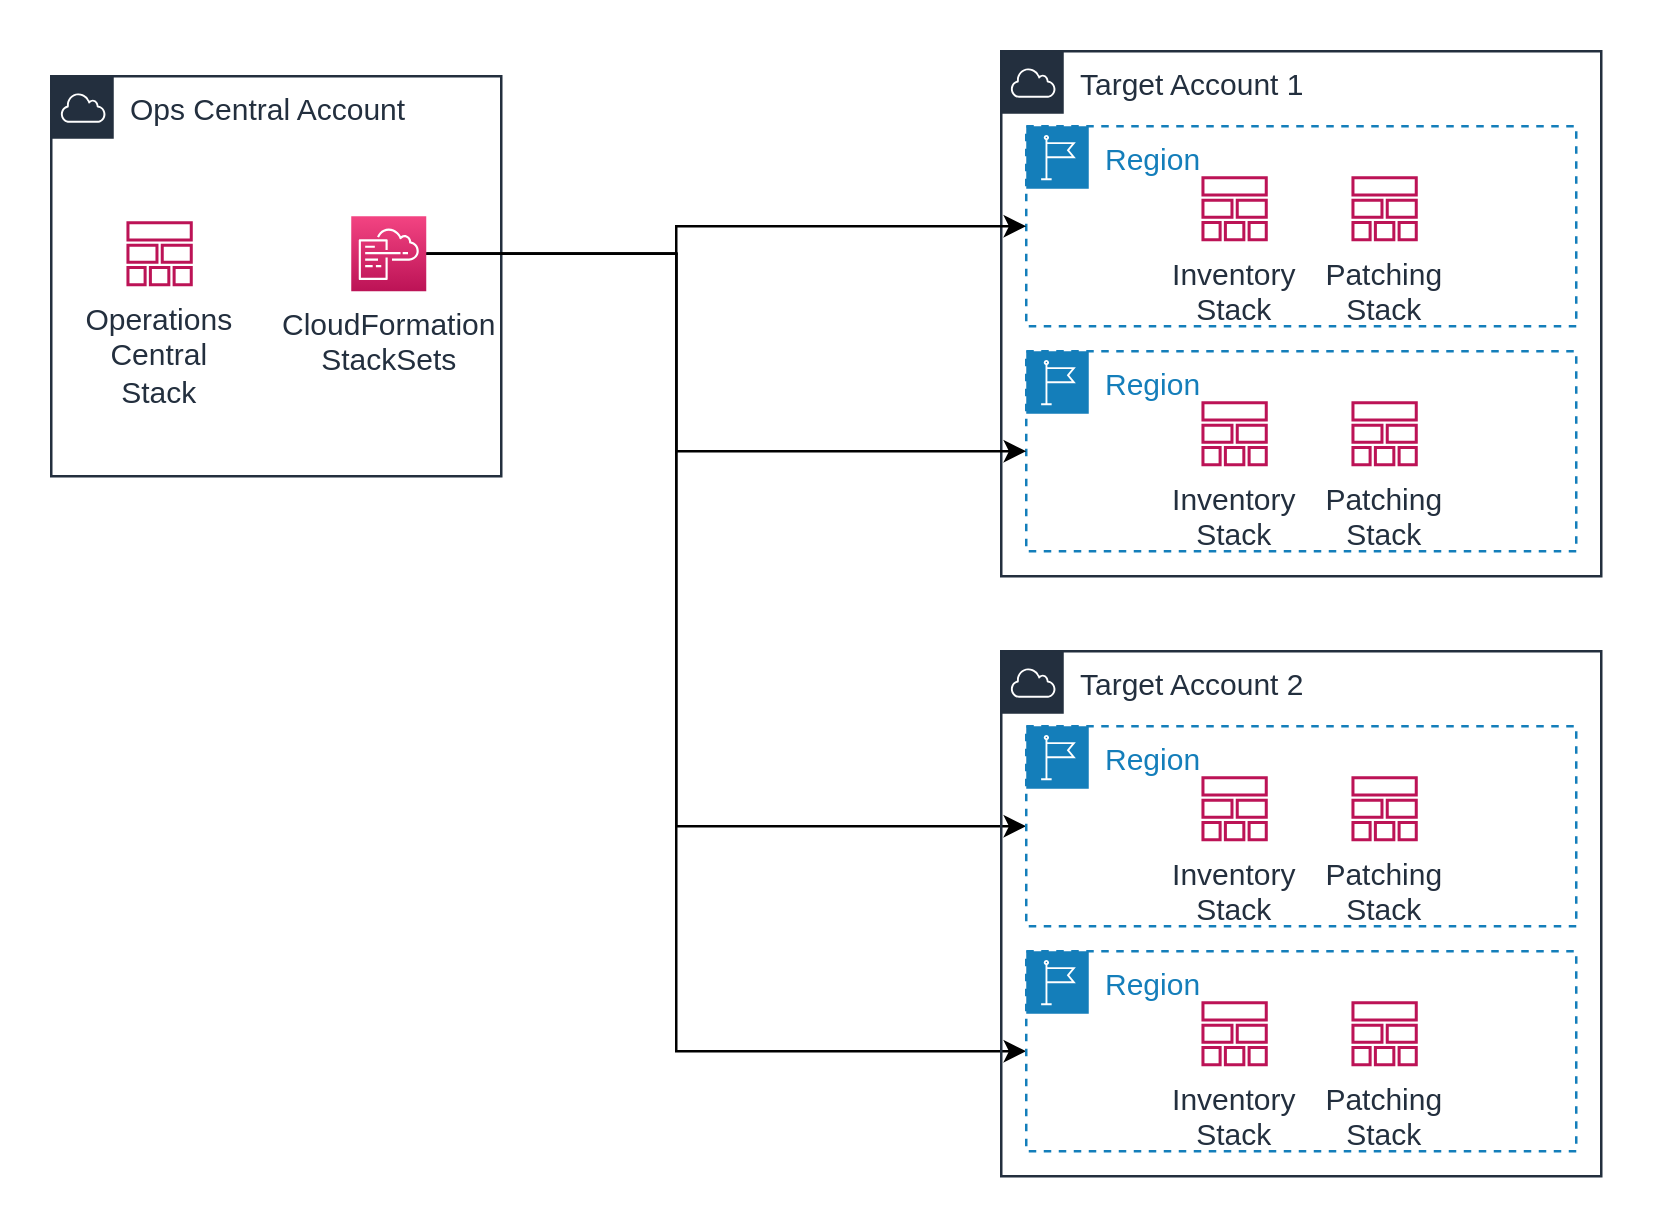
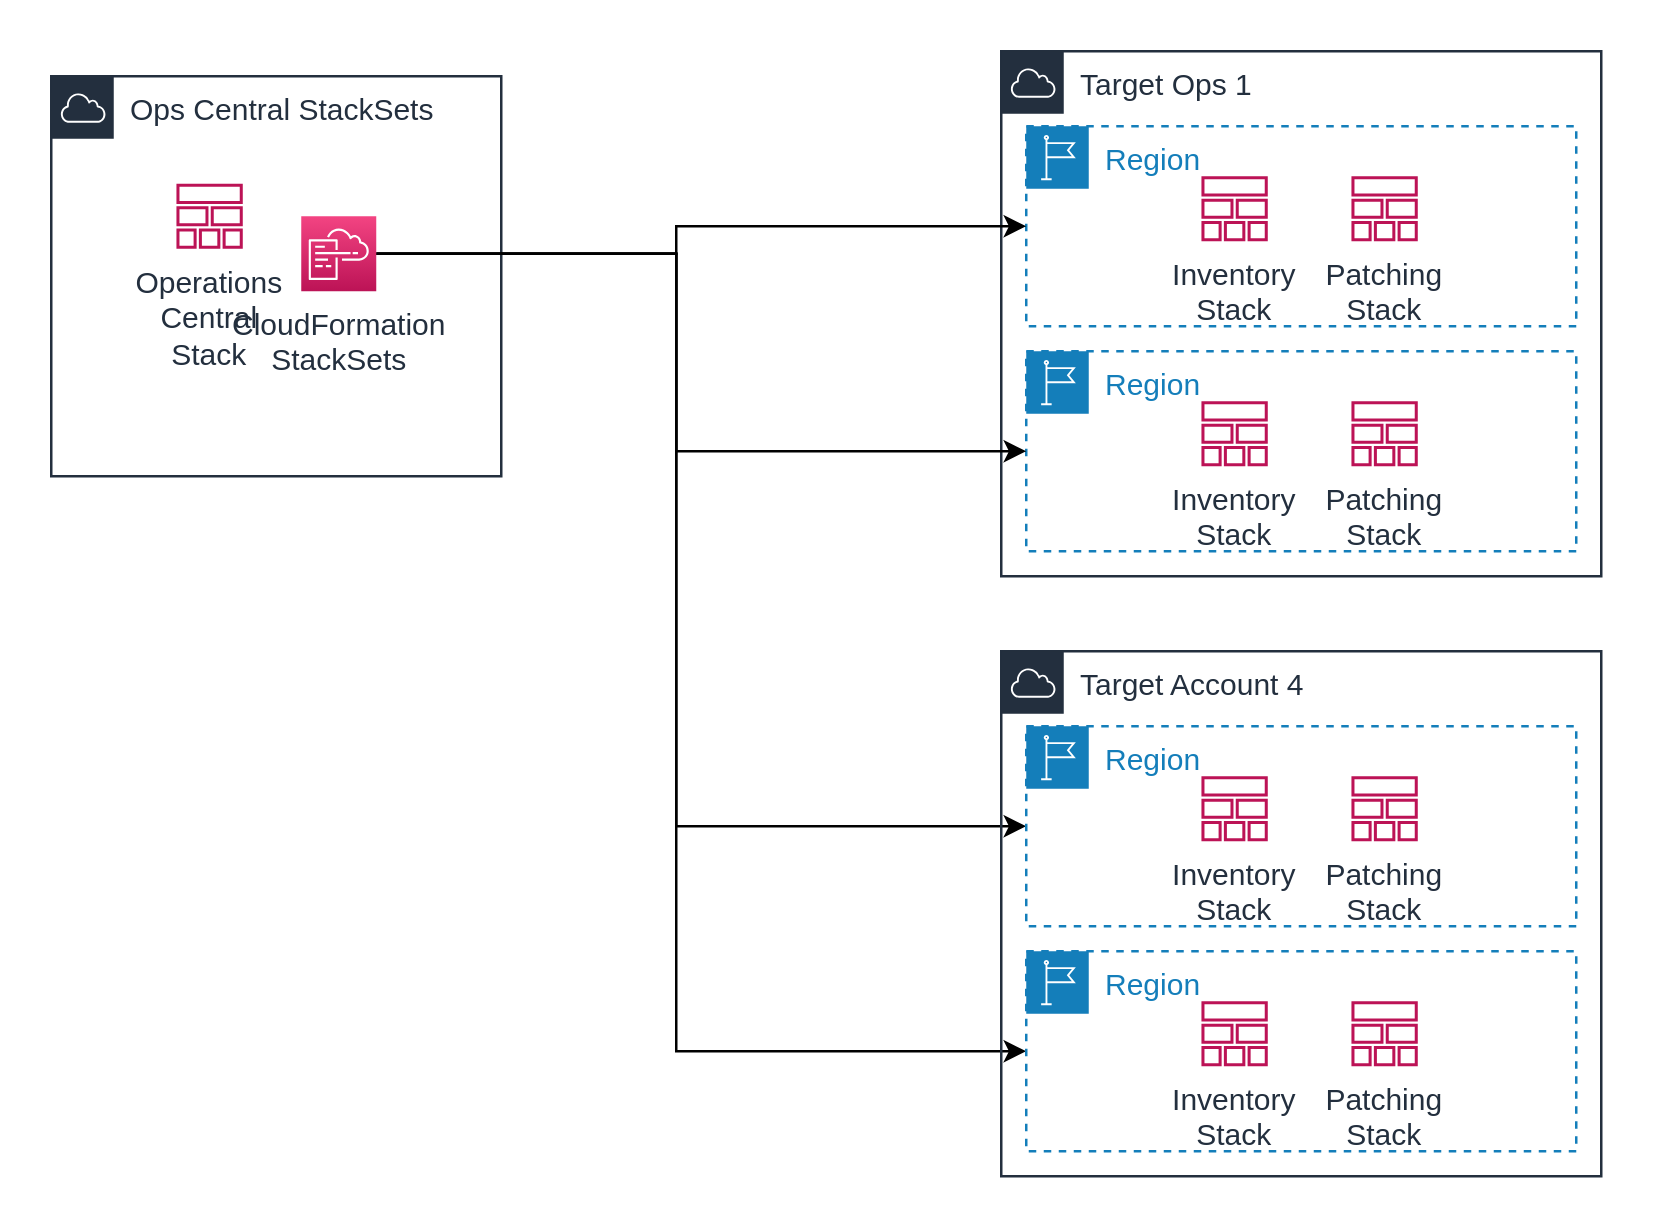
node "Target Account 1": label "Target Account 1" -> "Target Ops 1"
node "Ops Central Account": label "Ops Central Account" -> "Ops Central StackSets"
node "Operations Central Stack": moved (160, 254) -> (210, 216)
node "CloudFormation StackSets": moved (389, 254) -> (339, 254)
node "Target Account 2": label "Target Account 2" -> "Target Account 4"
